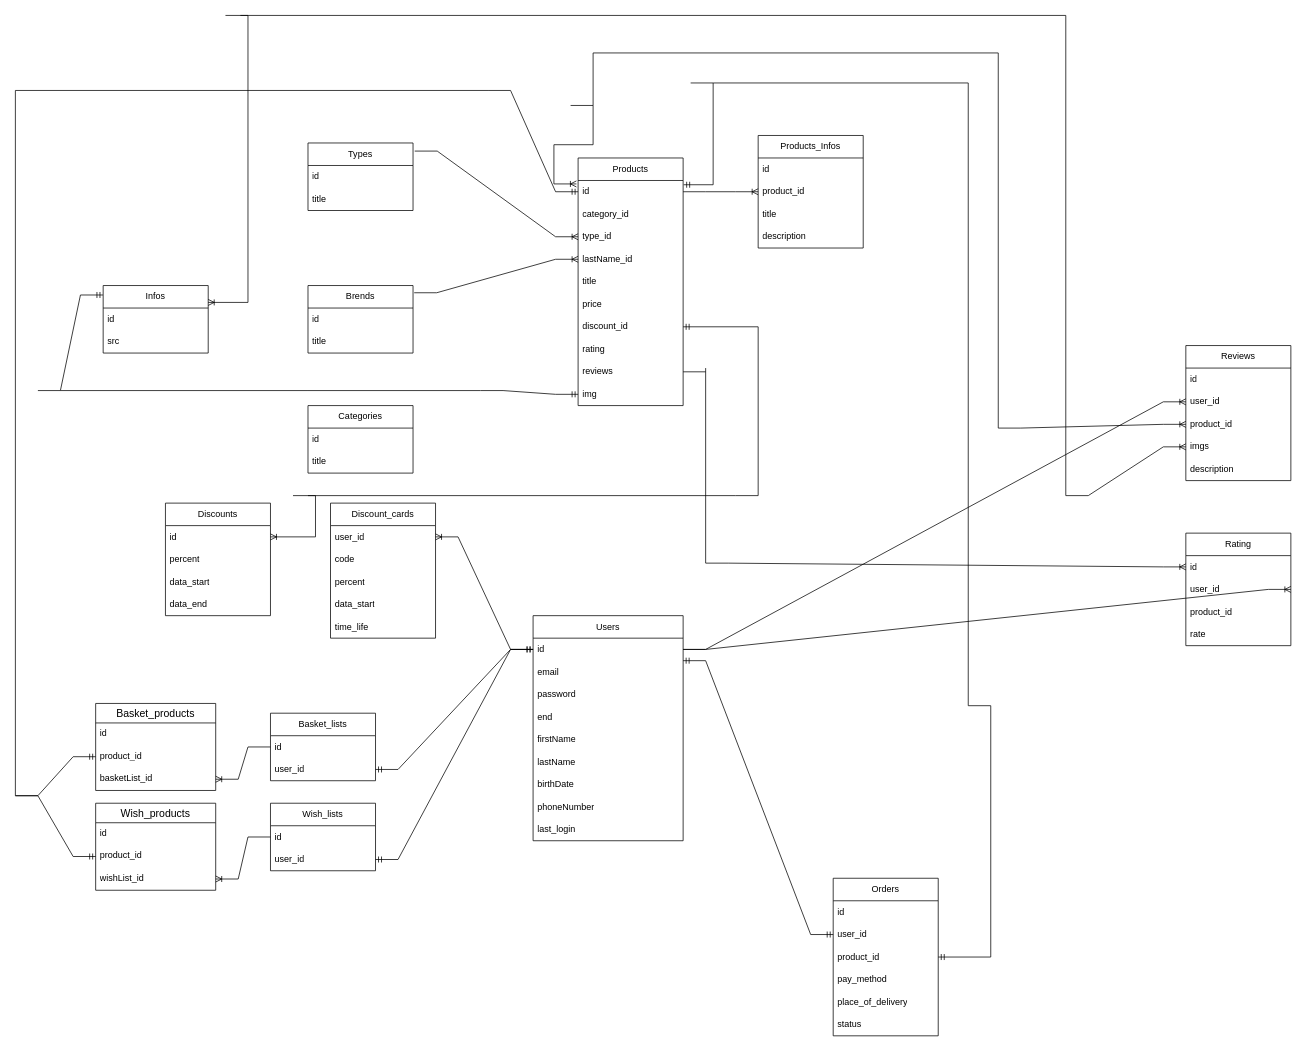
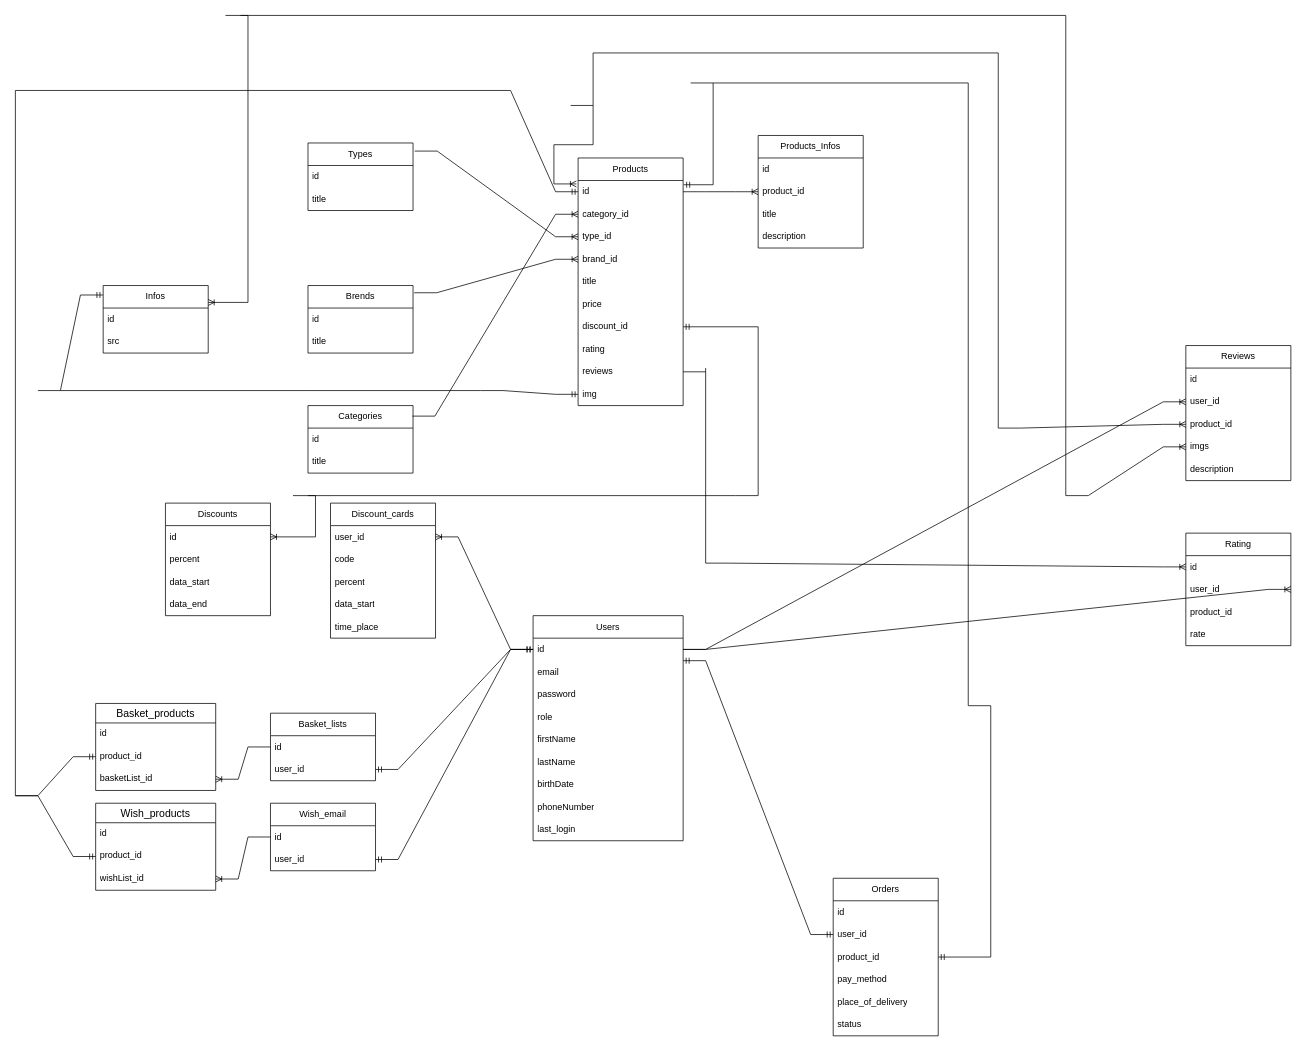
node "lastName_id": label "lastName_id" -> "brand_id"
edge "Categories" -> "category_id": added
node "time_life": label "time_life" -> "time_place"
node "end": label "end" -> "role"
node "Wish_lists": label "Wish_lists" -> "Wish_email"
